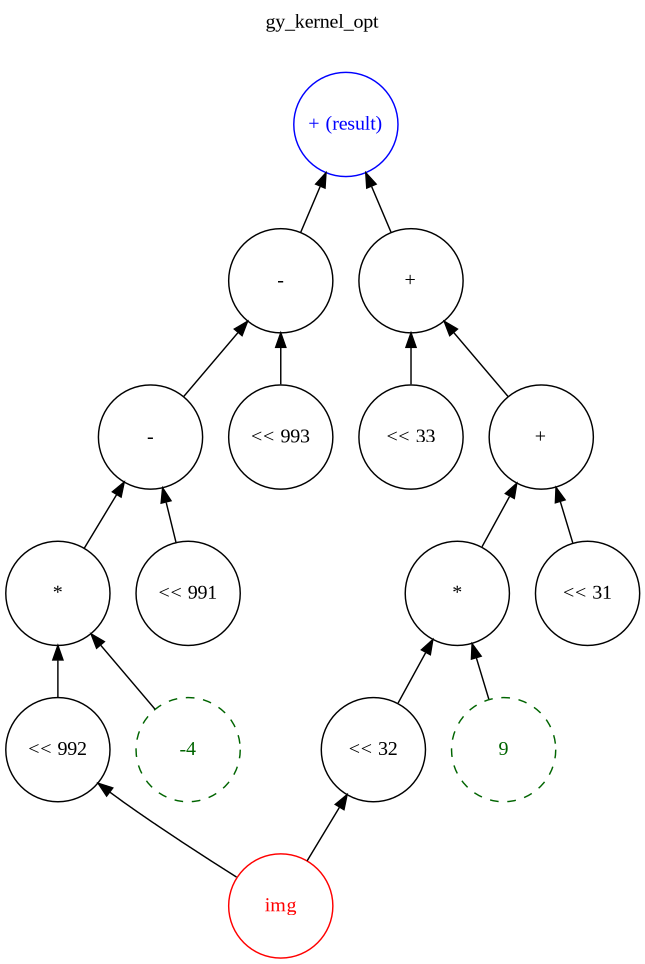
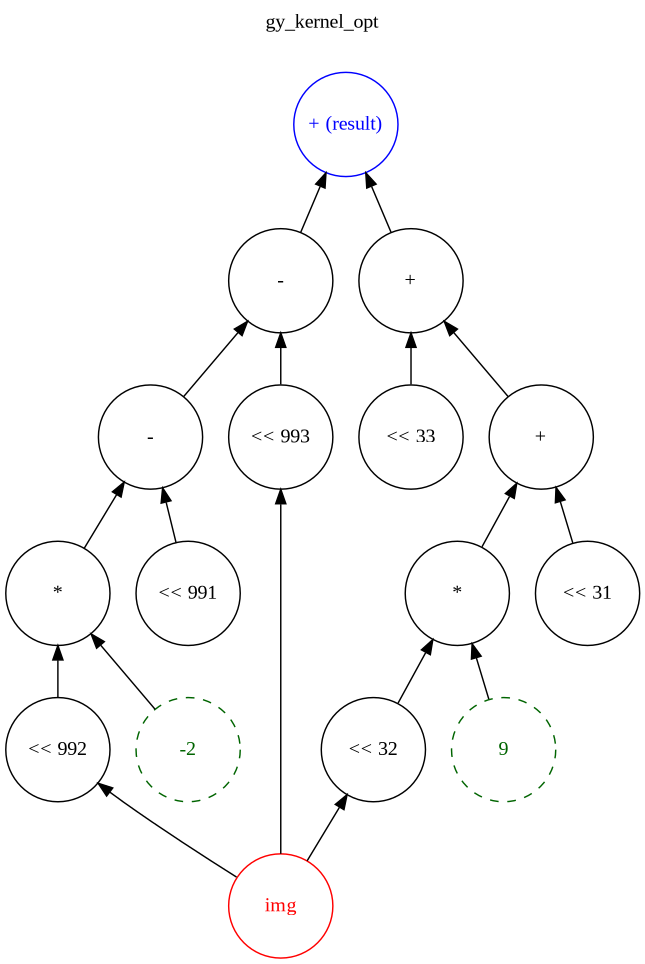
edge "img" -> "<< 993": added
node "-4": label "-4" -> "-2"
